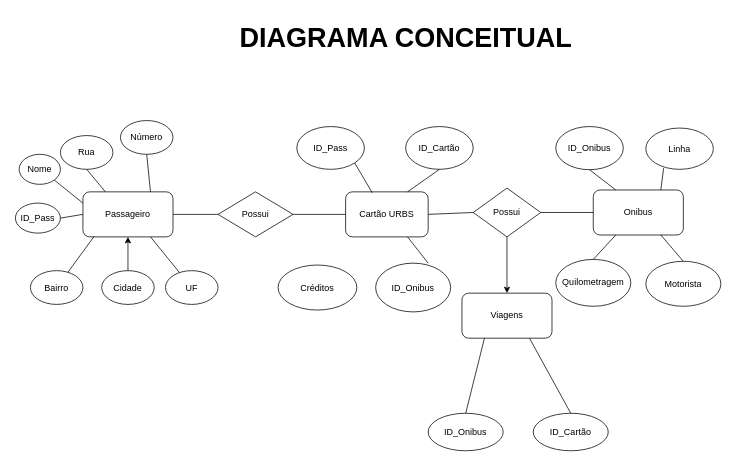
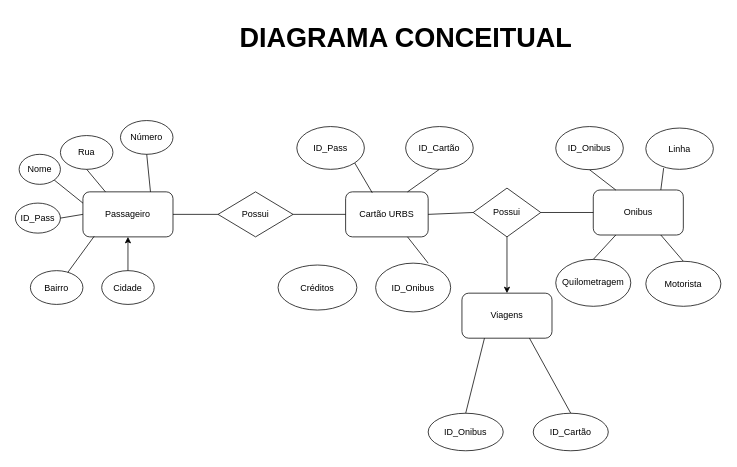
edge "Passageiro" -- "UF": removed
node "UF": removed
